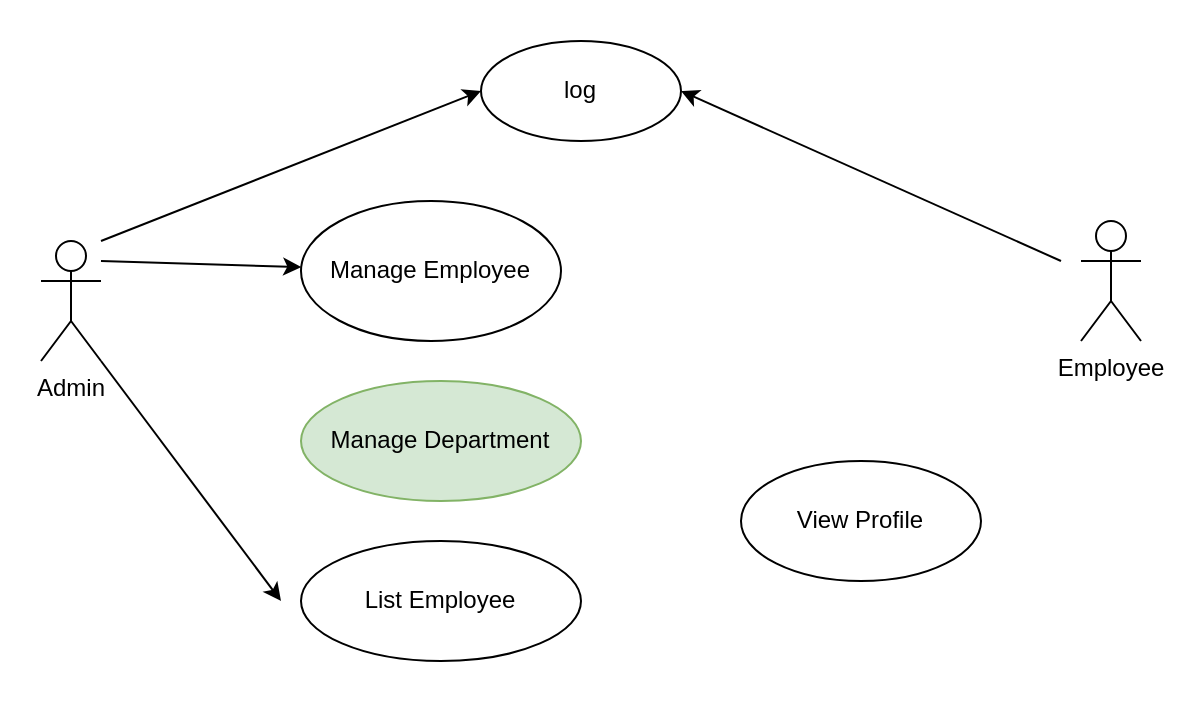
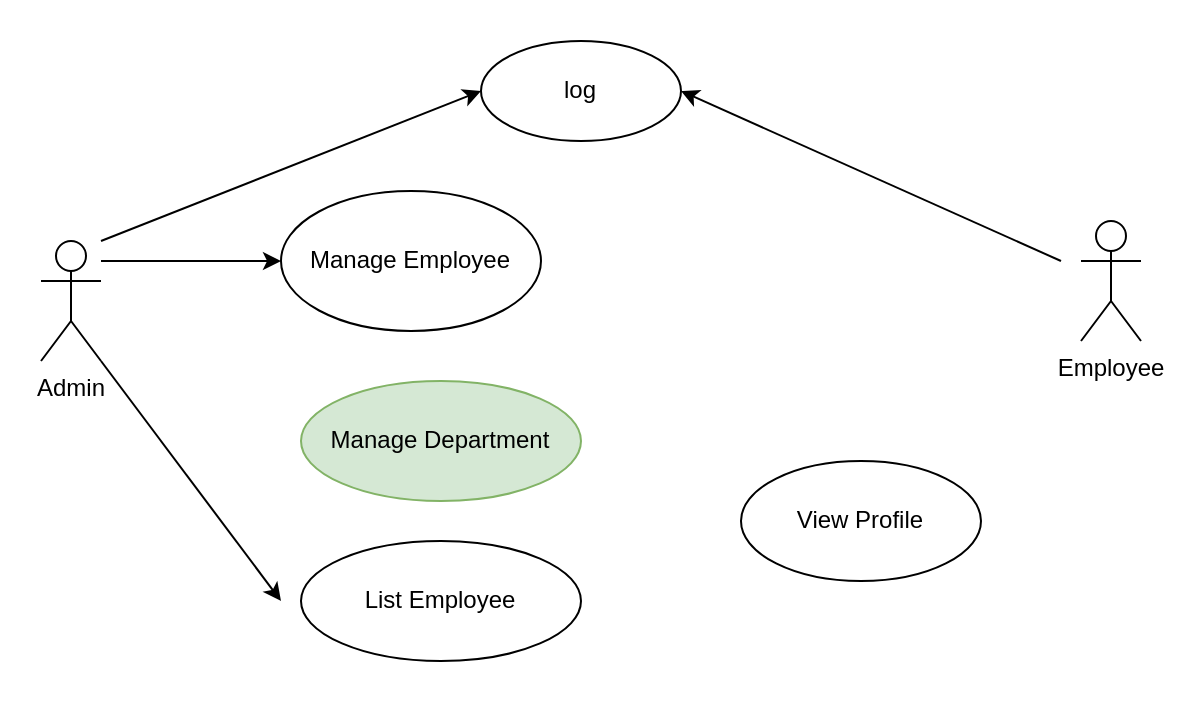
node "Manage Employee": moved (431, 271) -> (411, 261)
